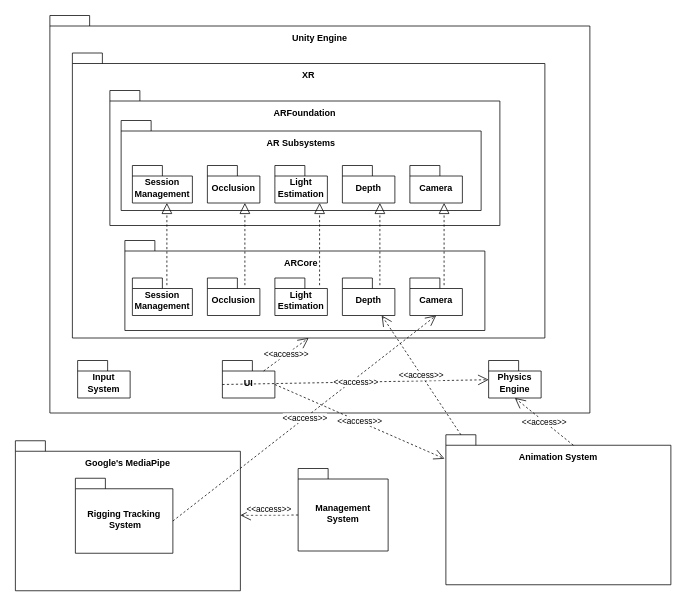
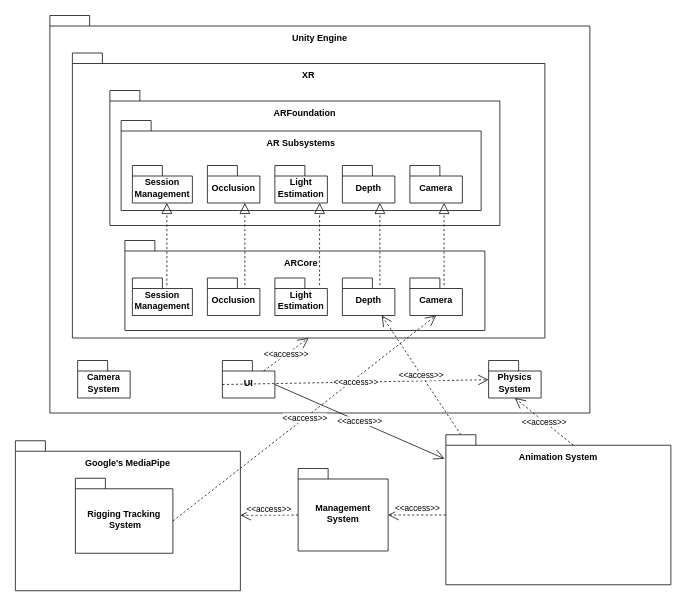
node "Input System": label "Input System" -> "Camera System"
node "Physics Engine": label "Physics Engine" -> "Physics System"
edge "UI" -> "Animation System": style dashed -> solid
edge "Animation System" -> "Management System": added, label "<<access>>"
